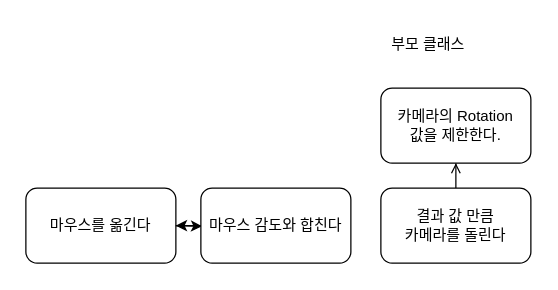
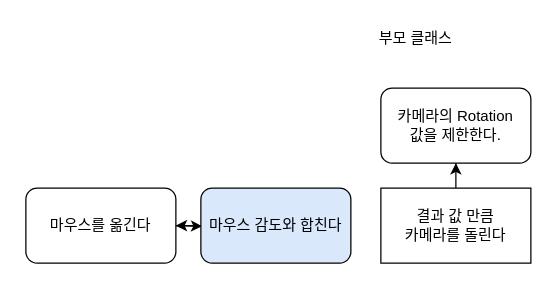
node "부모 클래스": moved (428, 44) -> (416, 38)
edge "결과 값 만큼 카메라를 돌린다" -> "카메라의 Rotation 값을 제한한다.": arrowhead open -> classic
node "마우스 감도와 합친다": fillcolor #ffffff -> #dae8fc
node "결과 값 만큼 카메라를 돌린다": shape rounded rectangle -> rectangle
